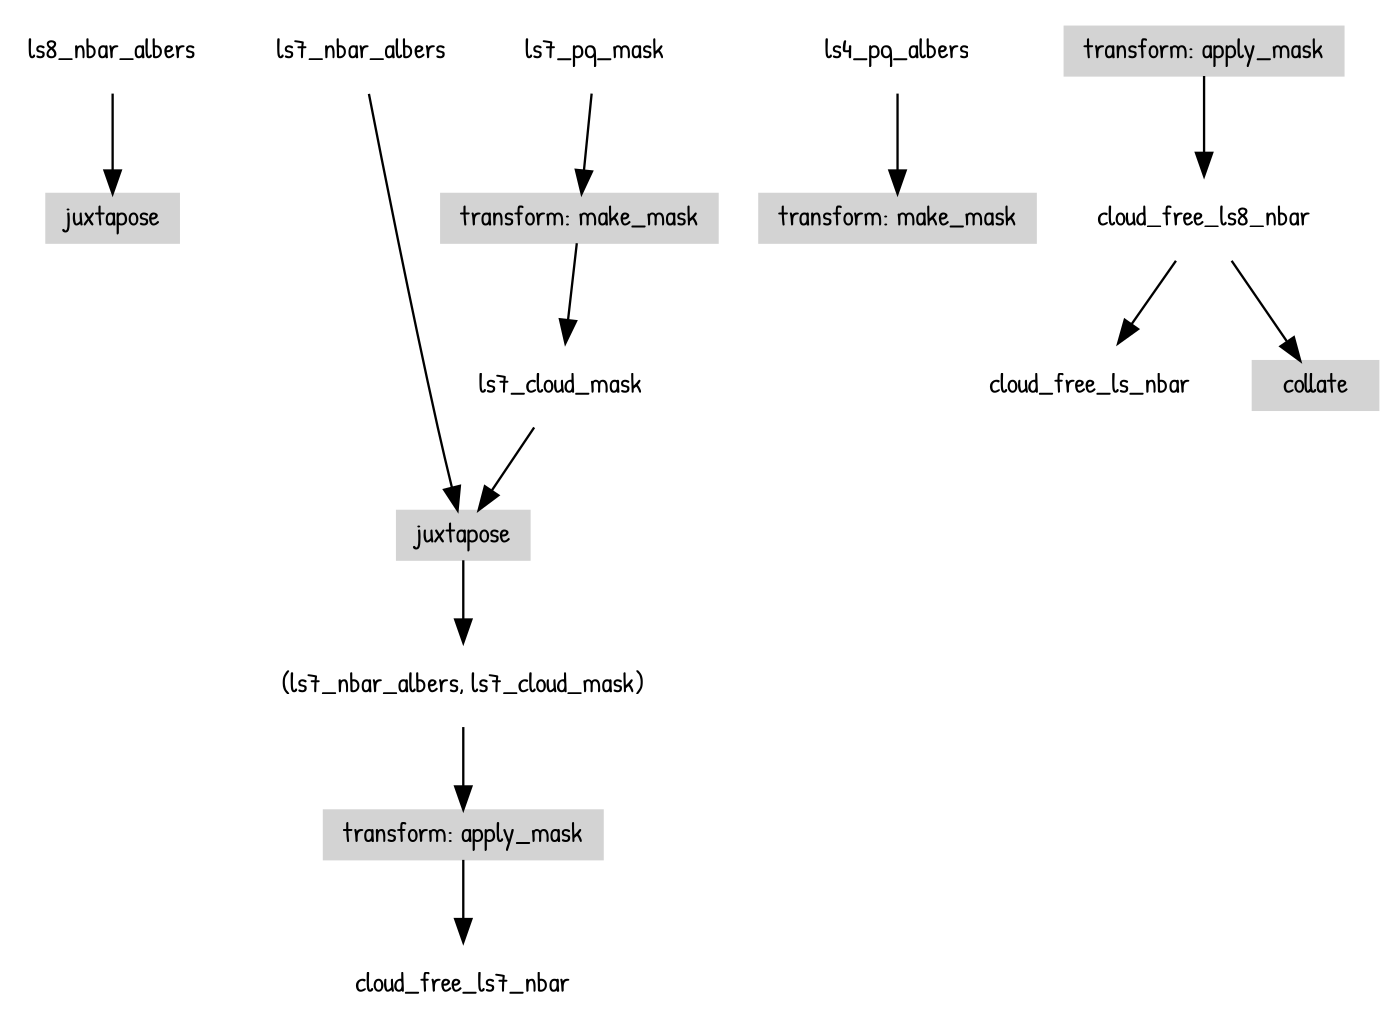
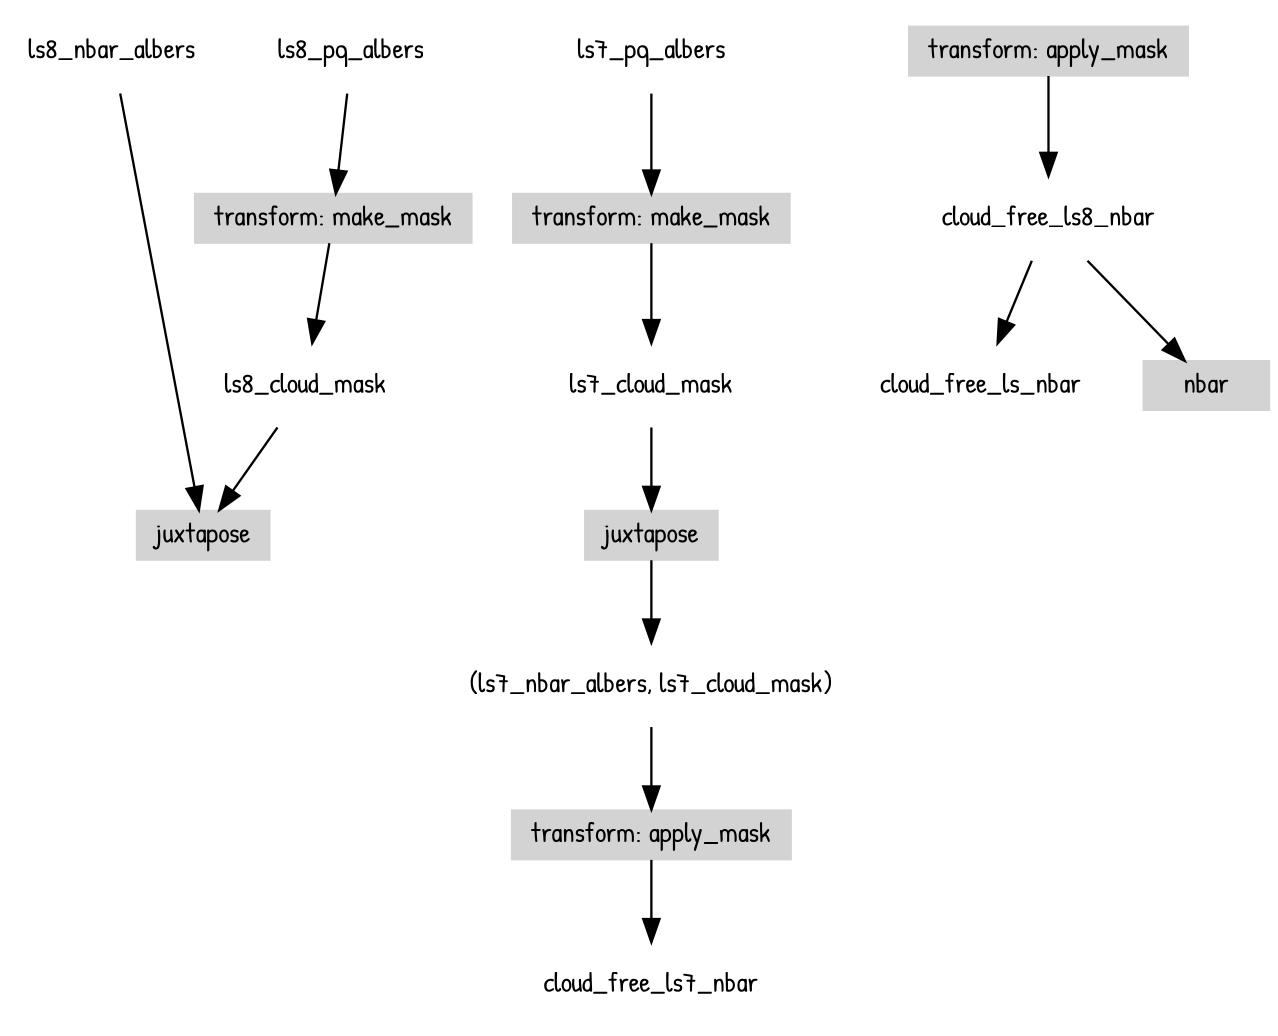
node "ls7_nbar_albers": removed
node "ls7_pq_mask": label "ls7_pq_mask" -> "ls7_pq_albers"
node "ls4_pq_albers": label "ls4_pq_albers" -> "ls8_pq_albers"
node "ls8_cloud_mask": added
node "collate": label "collate" -> "nbar"
